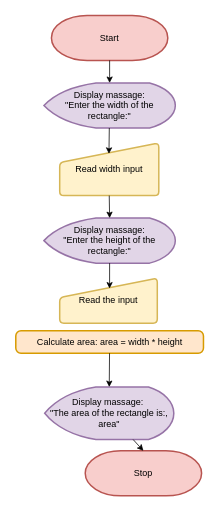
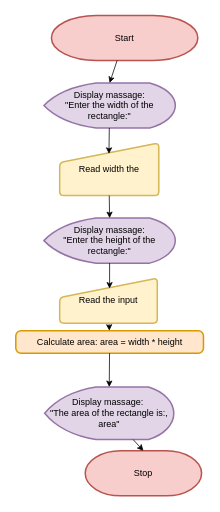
node "Start": size 116x45 -> 146x45
node "Read width input": label "Read width input" -> "Read width the"
edge "Read the input" -> "Calculate area: area = width * height": added
